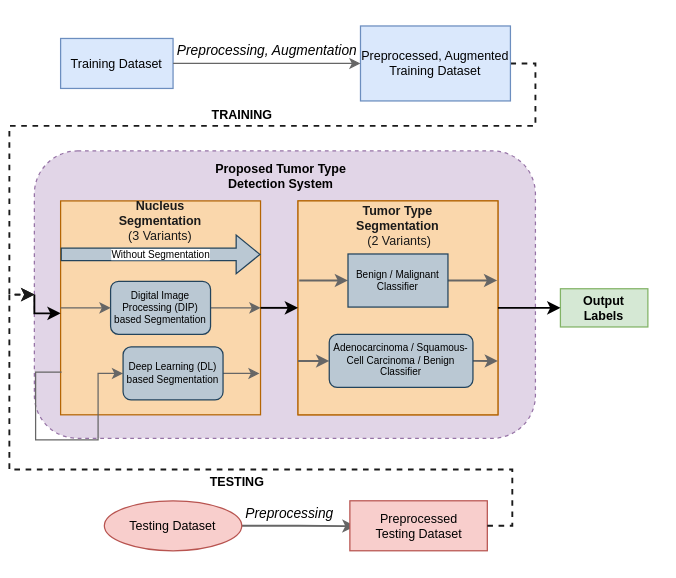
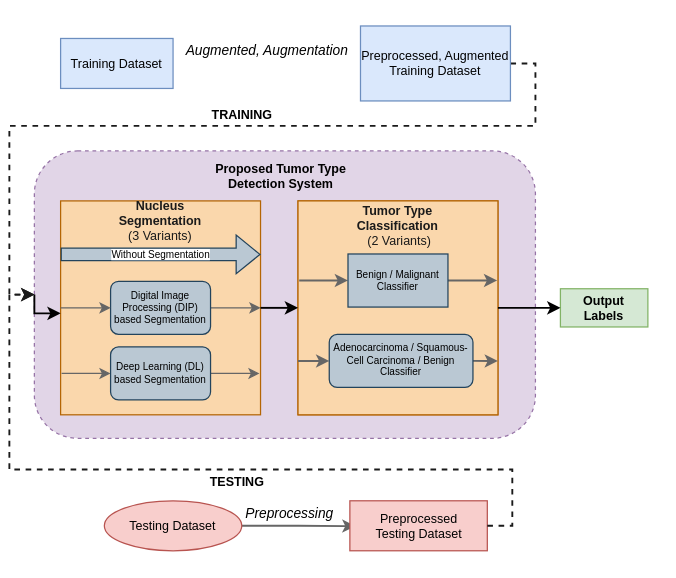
node "Preprocessing, Augmentation": label "Preprocessing, Augmentation" -> "Augmented, Augmentation"
edge "Training Dataset" -> "Preprocessed, Augmented Training Dataset": removed
node "Tumor Type Segmentation (2 Variants)": label "Tumor Type Segmentation (2 Variants)" -> "Tumor Type Classification (2 Variants)"
node "Deep Learning (DL) based Segmentation": moved (173, 373) -> (161, 373)
